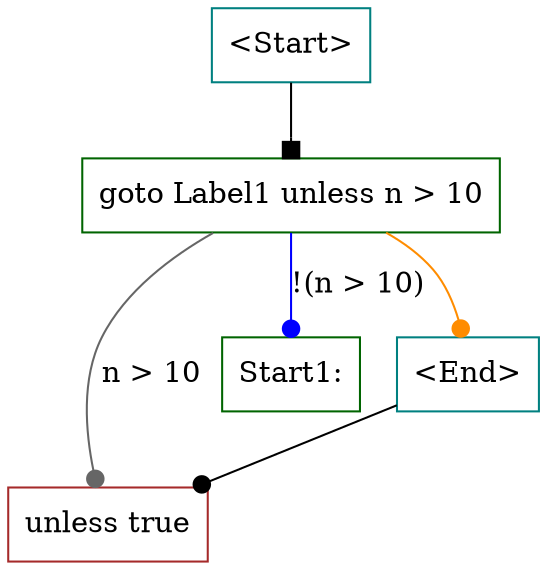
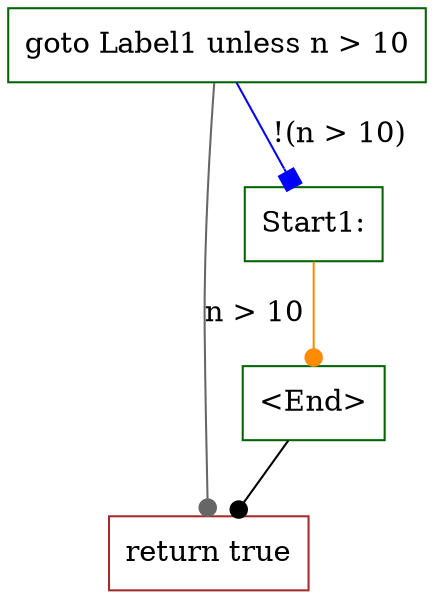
node "<Start>": removed
edge "goto Label1 unless n > 10" -> "<End>": now "Start1:" -> "<End>"
edge "goto Label1 unless n > 10" -> "Start1:": arrowhead dot -> box
node "<End>": color teal -> darkgreen
node "unless true": label "unless true" -> "return true"
